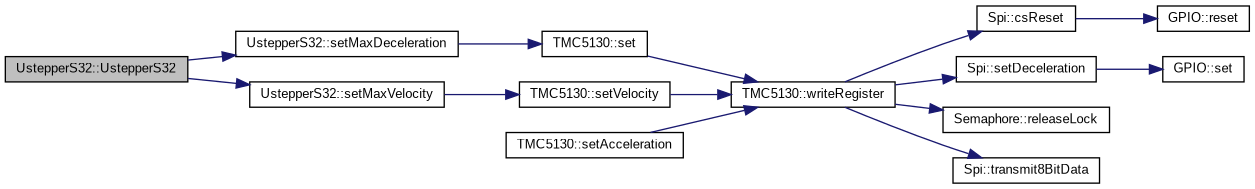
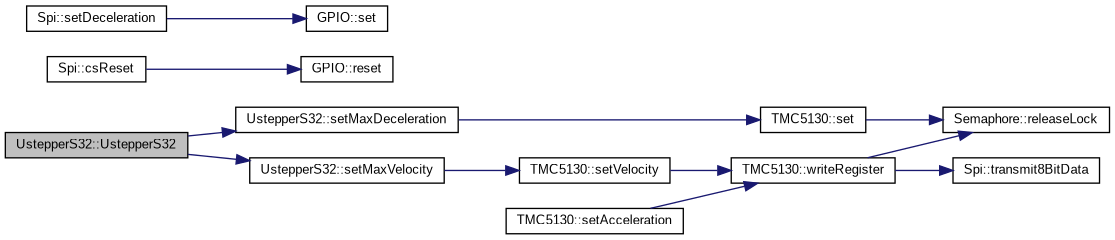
edge "TMC5130::writeRegister" -> "Spi::csReset": removed
edge "TMC5130::set" -> "TMC5130::writeRegister": now "TMC5130::set" -> "Semaphore::releaseLock"
edge "TMC5130::writeRegister" -> "Spi::setDeceleration": removed
